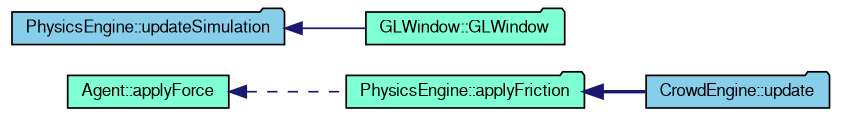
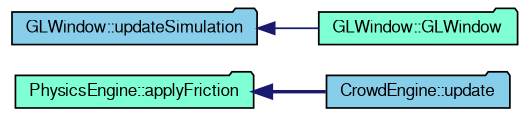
node "PhysicsEngine::updateSimulation": label "PhysicsEngine::updateSimulation" -> "GLWindow::updateSimulation"
node "Agent::applyForce": removed
